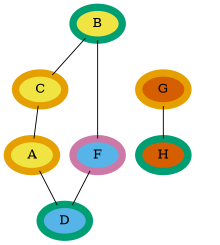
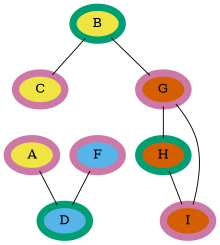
node "C": color #e69f00 -> #cc79a7
edge "B" -- "F": now "B" -- "G"
node "G": color #e69f00 -> #cc79a7
edge "C" -- "A": removed
node "A": color #e69f00 -> #cc79a7
node "I": added
